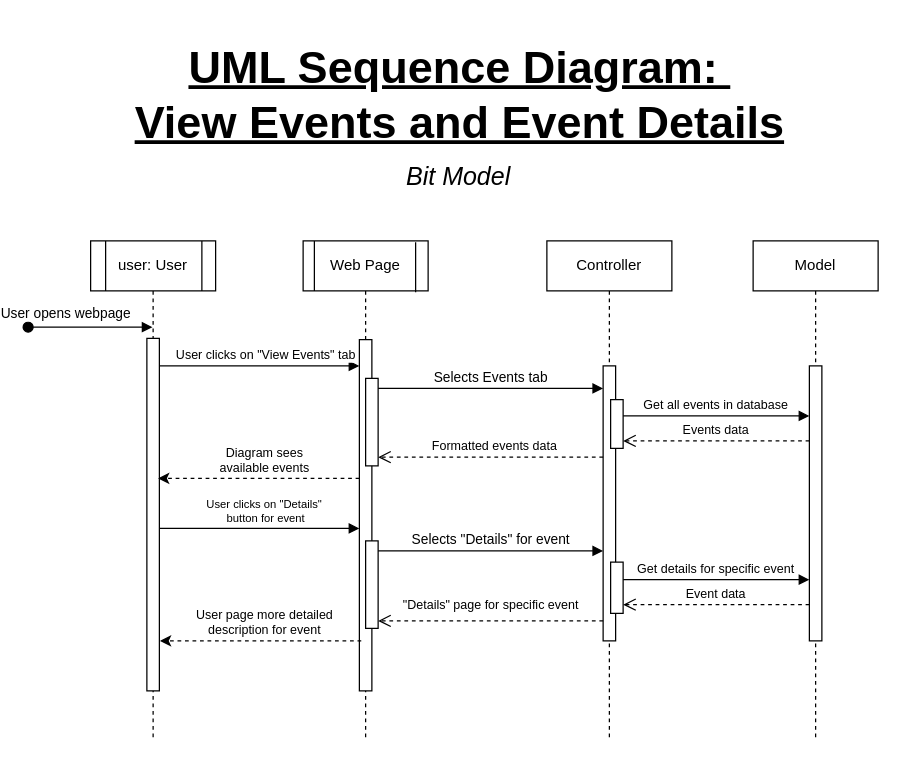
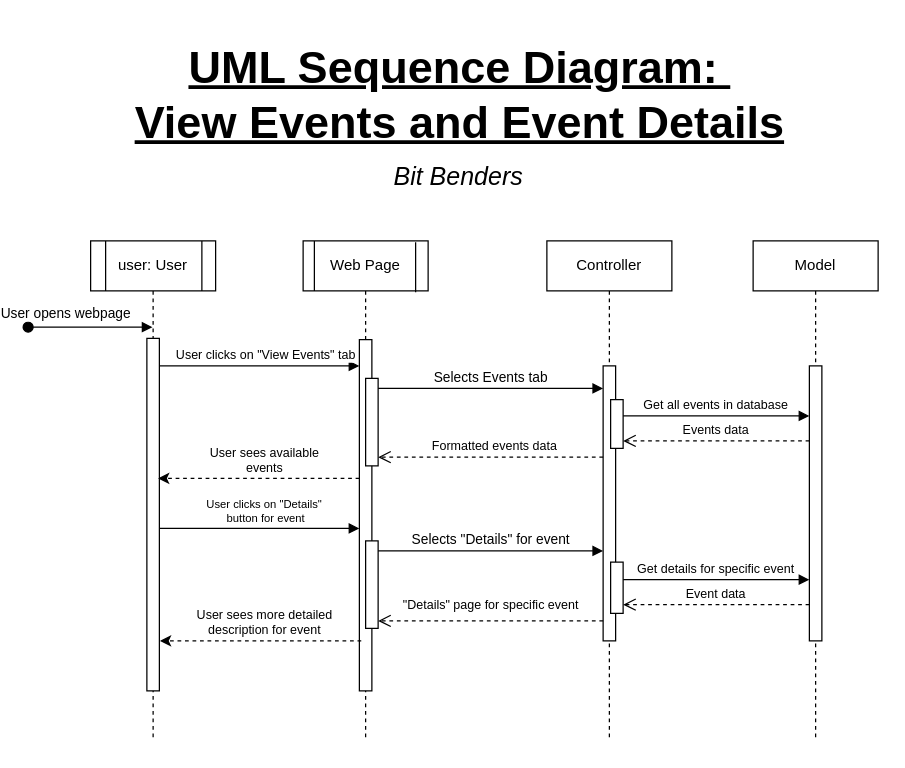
node "Bit Model": label "Bit Model" -> "Bit Benders"
node "Diagram sees available events": label "Diagram sees available events" -> "User sees available events"
node "User page more detailed description for event": label "User page more detailed description for event" -> "User sees more detailed description for event"
